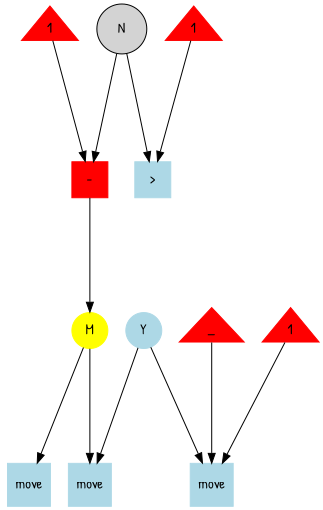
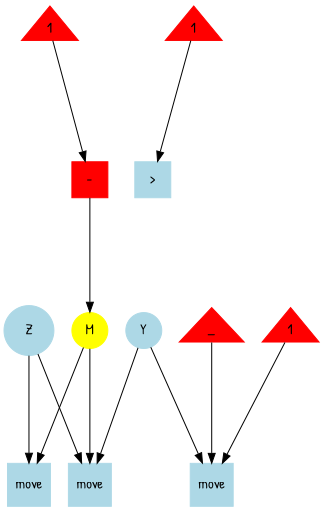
node "N": removed
node "Z": added
